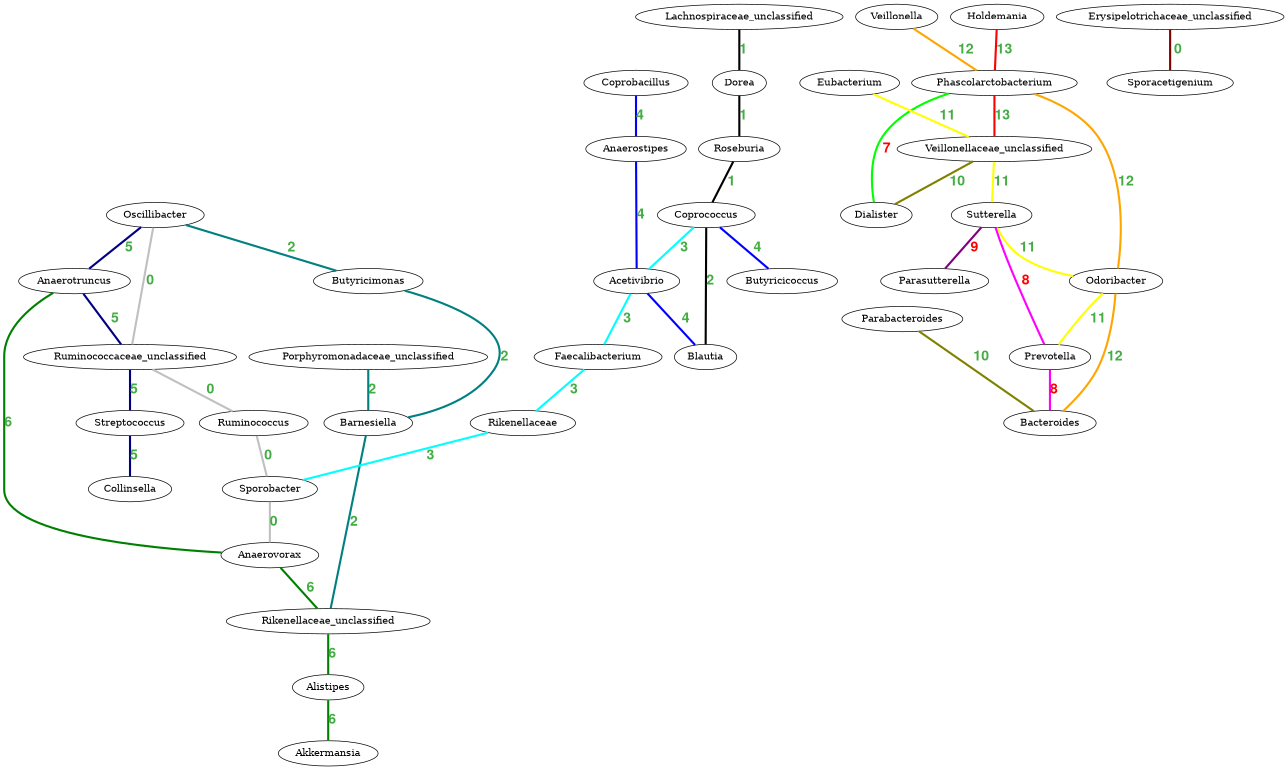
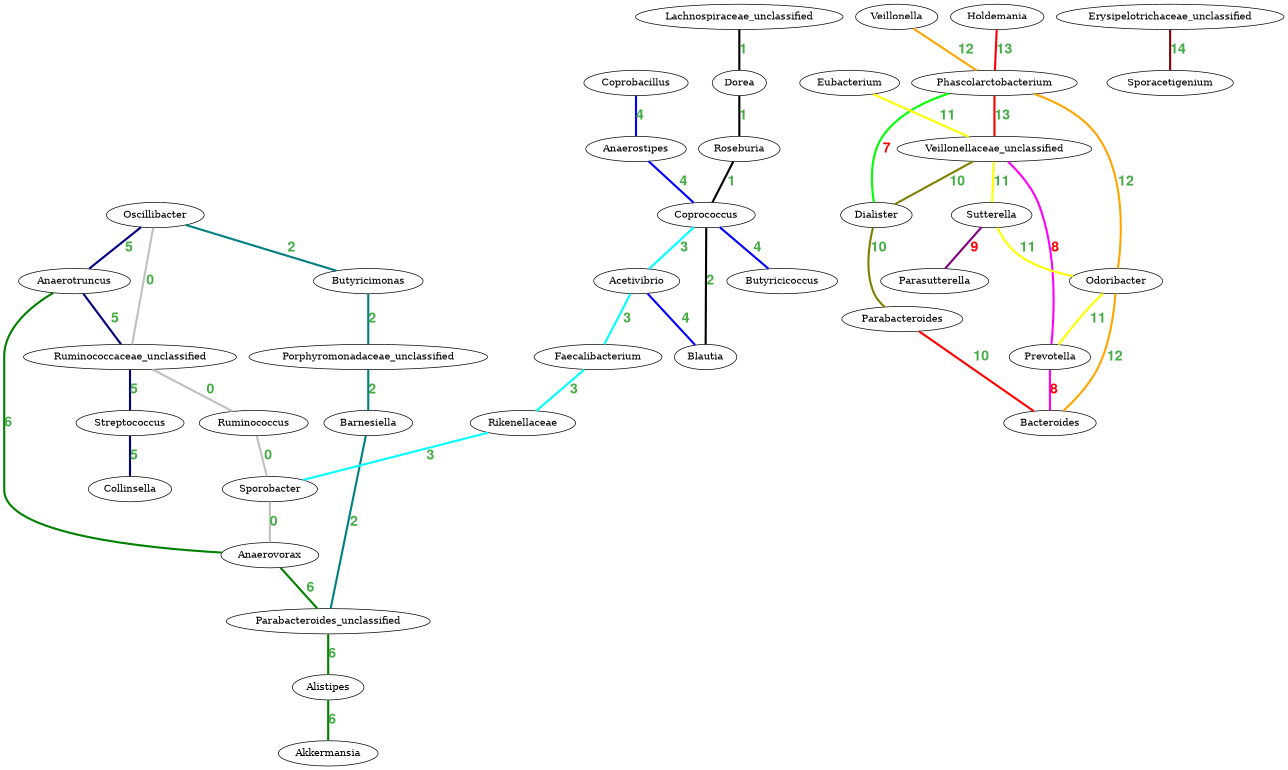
edge "Erysipelotrichaceae_unclassified" -- "Sporacetigenium": label "0" -> "14"
edge "Anaerostipes" -- "Acetivibrio": now "Anaerostipes" -- "Coprococcus"
edge "Dialister" -- "Parabacteroides": added, label "10"
edge "Sutterella" -- "Prevotella": now "Veillonellaceae_unclassified" -- "Prevotella"
edge "Butyricimonas" -- "Barnesiella": now "Butyricimonas" -- "Porphyromonadaceae_unclassified"
edge "Parabacteroides" -- "Bacteroides": color #808000 -> #ff0000
node "Rikenellaceae_unclassified": label "Rikenellaceae_unclassified" -> "Parabacteroides_unclassified"
